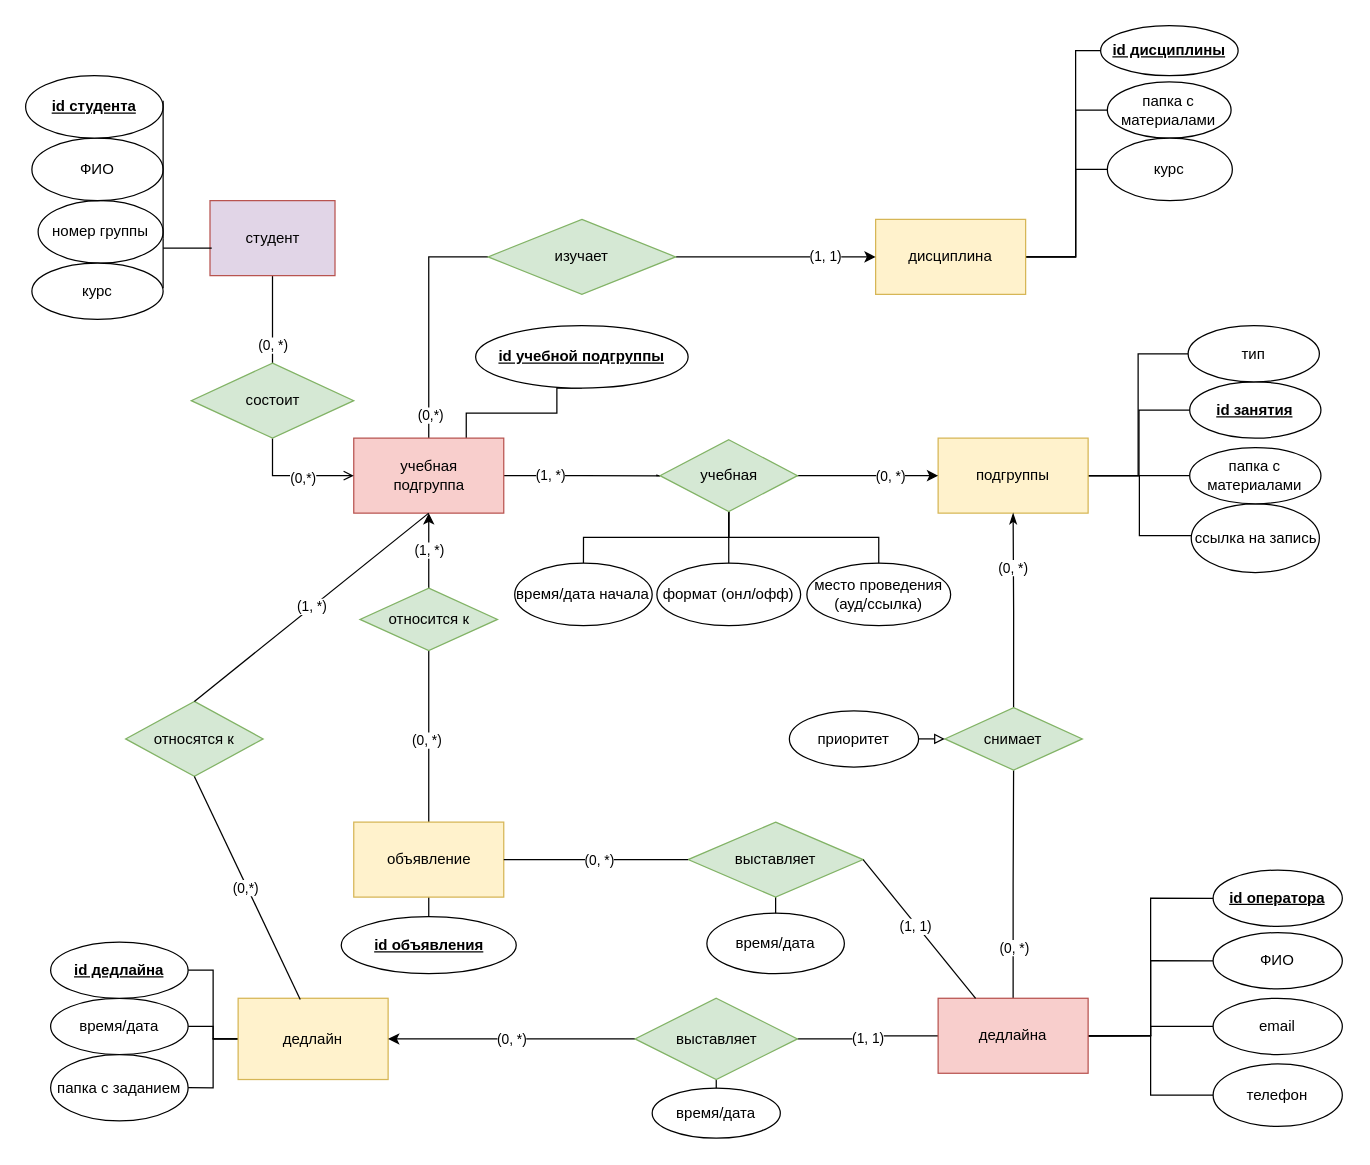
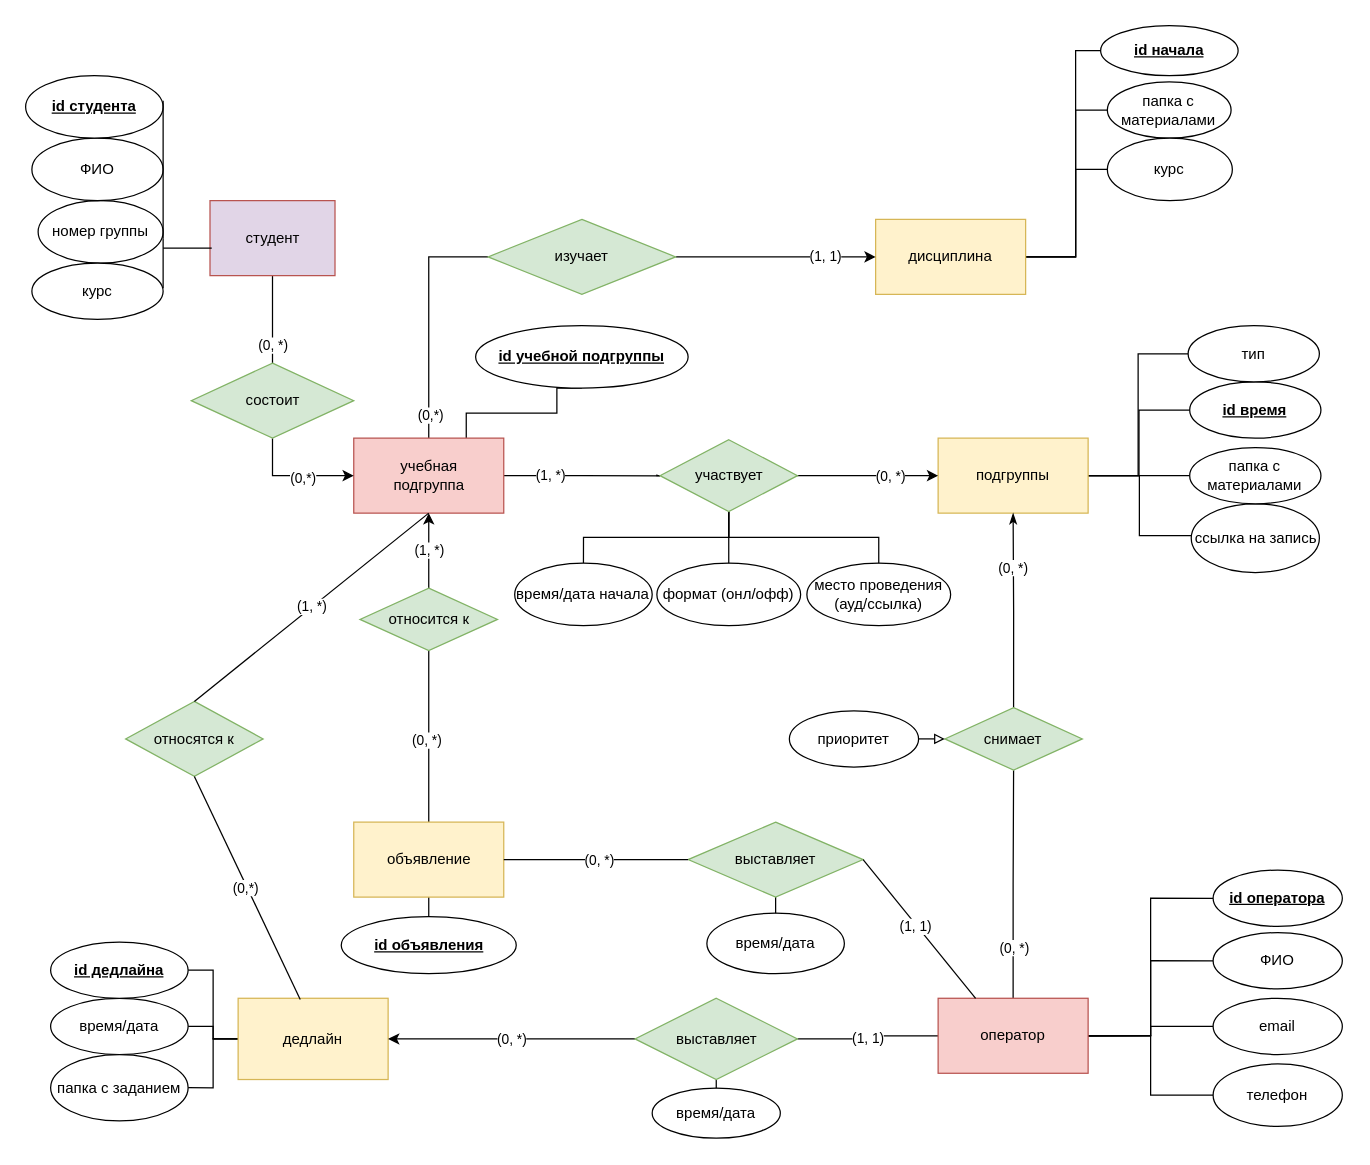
node "id дисциплины": label "id дисциплины" -> "id начала"
node "id занятия": label "id занятия" -> "id время"
edge "состоит" -> "учебная подгруппа": arrowhead open -> classic
node "учебная": label "учебная" -> "участвует"
node "дедлайна": label "дедлайна" -> "оператор"
